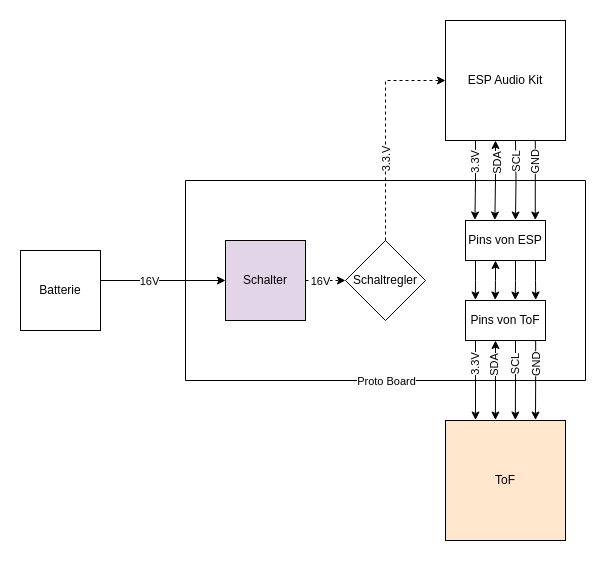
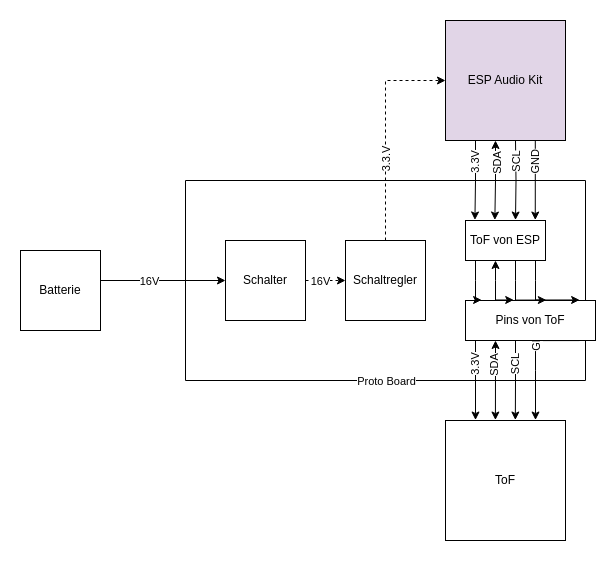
node "ESP Audio Kit": fillcolor #ffffff -> #e1d5e7
node "Pins von ESP": label "Pins von ESP" -> "ToF von ESP"
node "Schalter": fillcolor #e1d5e7 -> #ffffff
node "Schaltregler": shape diamond -> rectangle
node "Pins von ToF": size 80x40 -> 130x40
node "ToF": fillcolor #ffe6cc -> #ffffff
